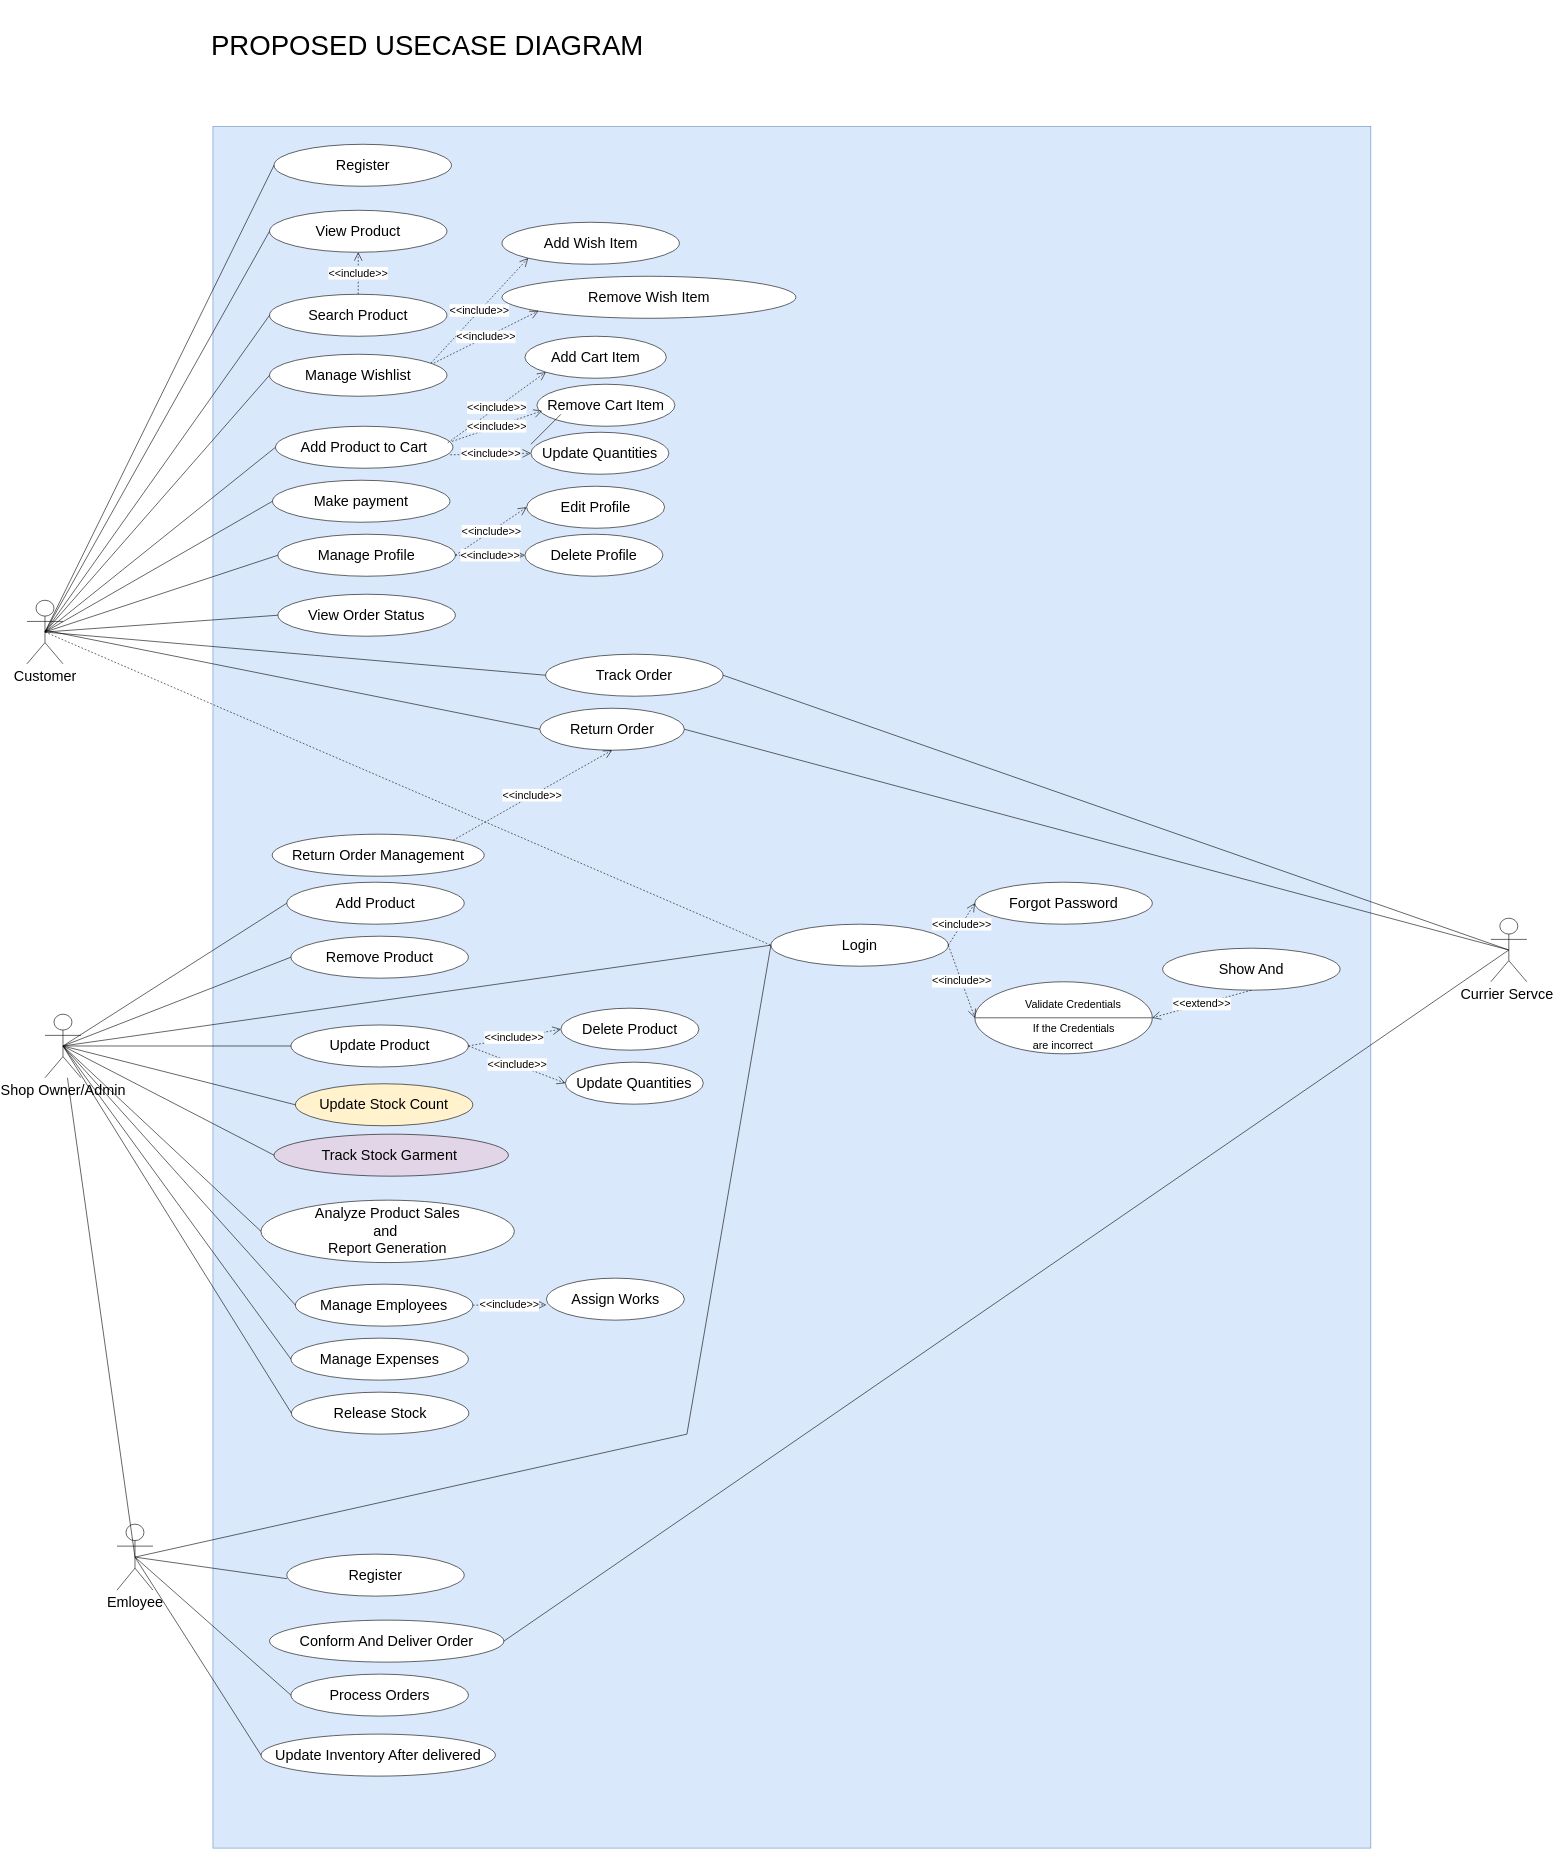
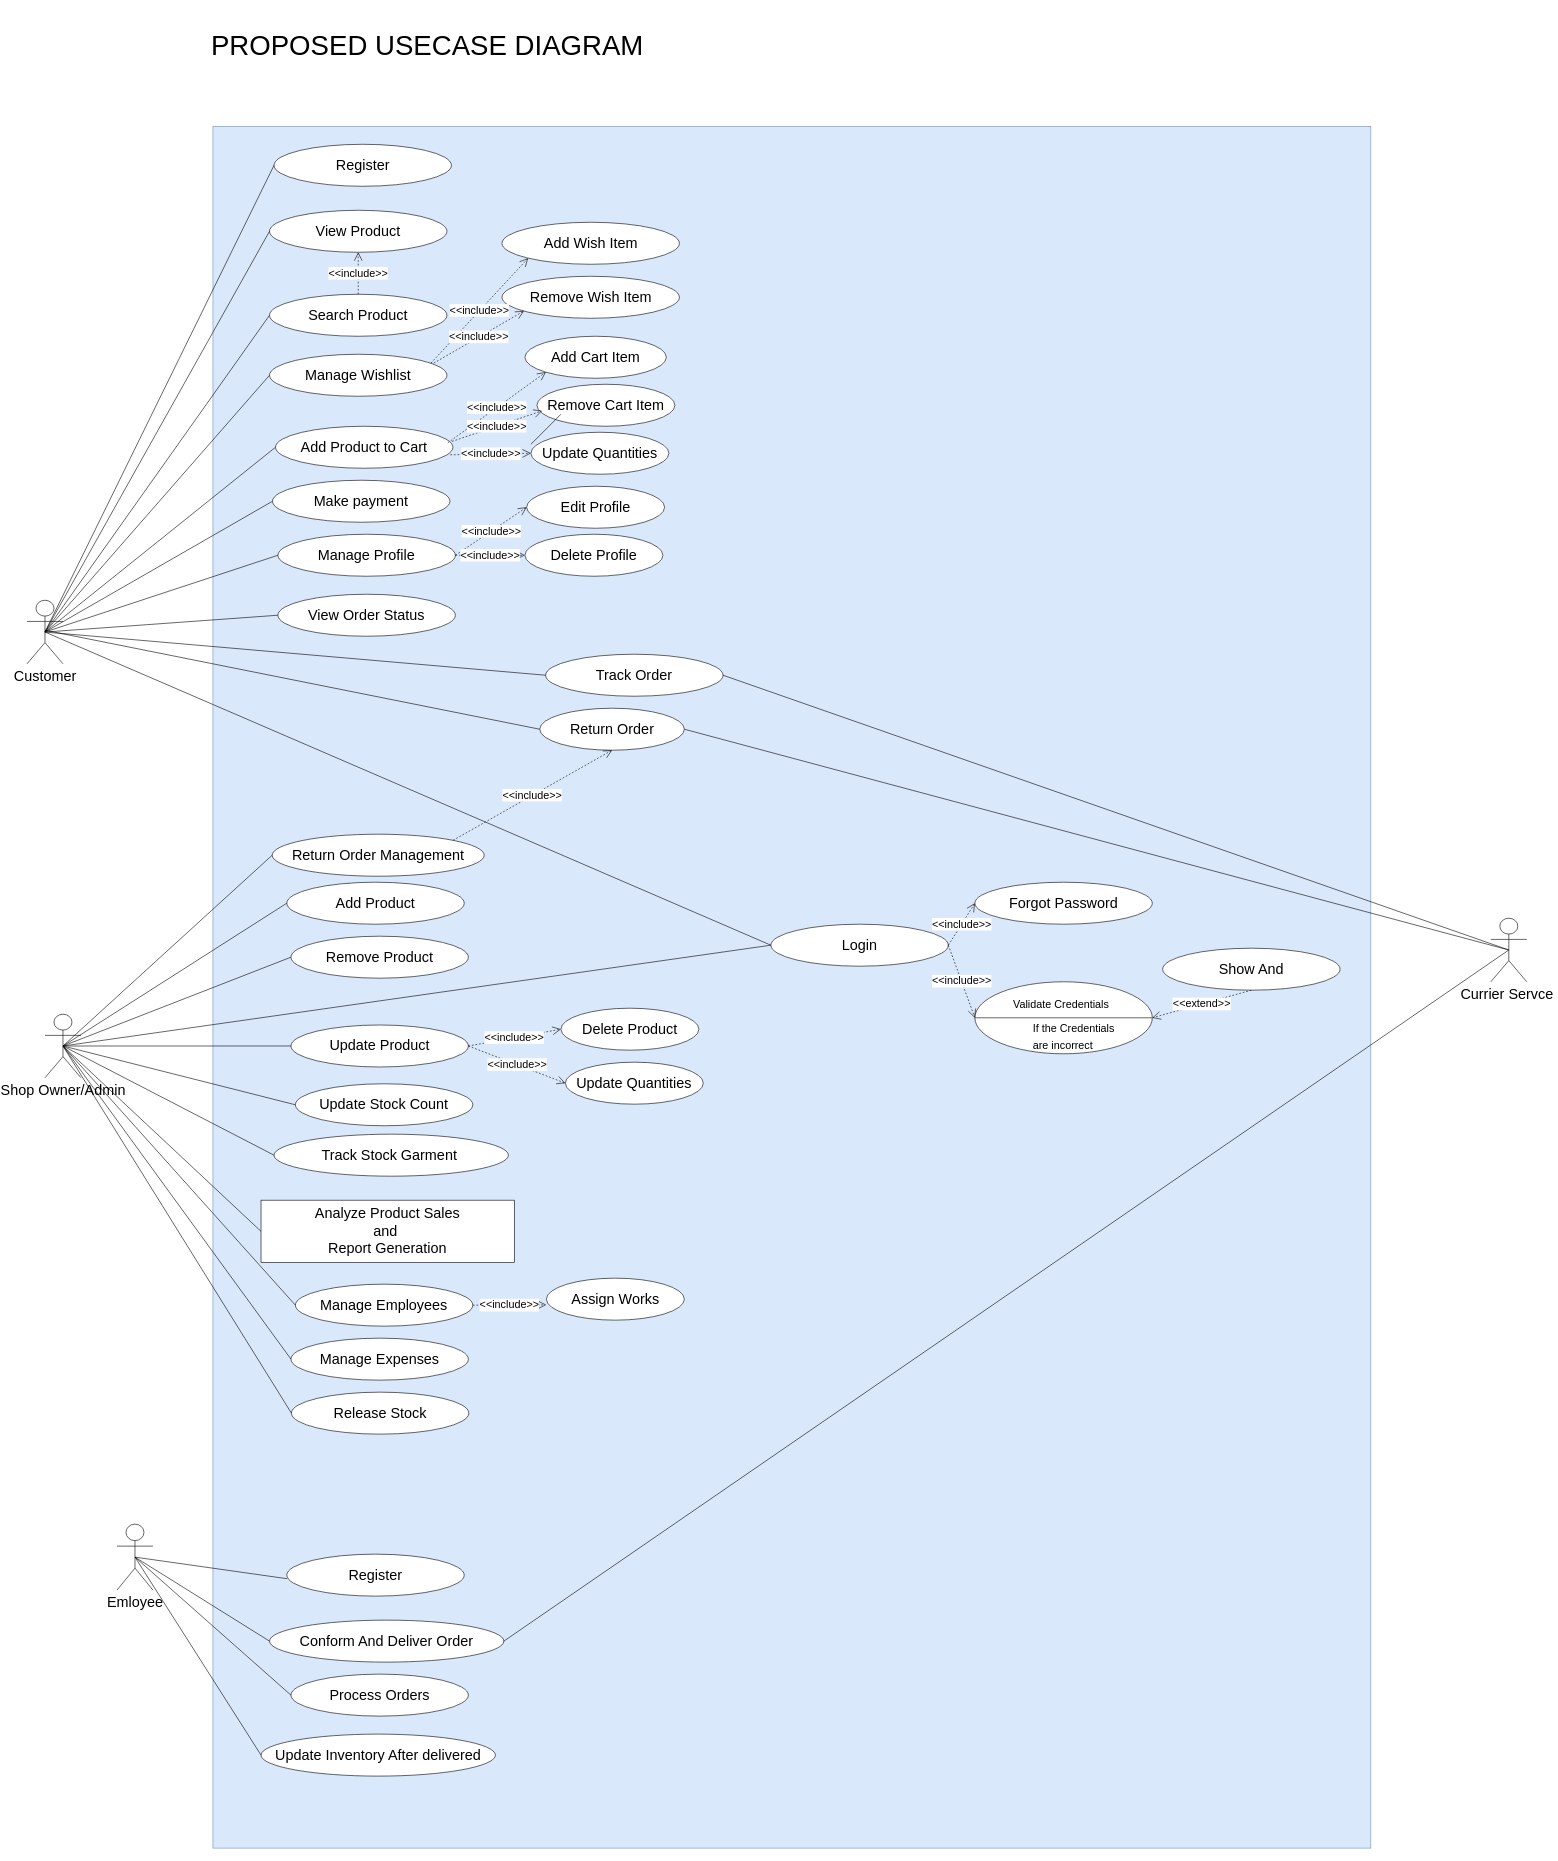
node "Remove Wish Item": size 294x42 -> 177x42
edge "Customer" -- "Login": style dashed -> solid
edge "Return Order Management" -- "Shop Owner/Admin": added
node "Validate Credentials": moved (1073, 999) -> (1061, 999)
node "Update Stock Count": fillcolor #fff2cc -> #ffffff
node "Track Stock Garment": fillcolor #e1d5e7 -> #ffffff
node "Analyze Product Sales and Report Generation": shape ellipse -> rectangle
edge "Shop Owner/Admin" -- "Emloyee": now "Conform And Deliver Order" -- "Emloyee"
edge "Login" -- "Emloyee": removed
